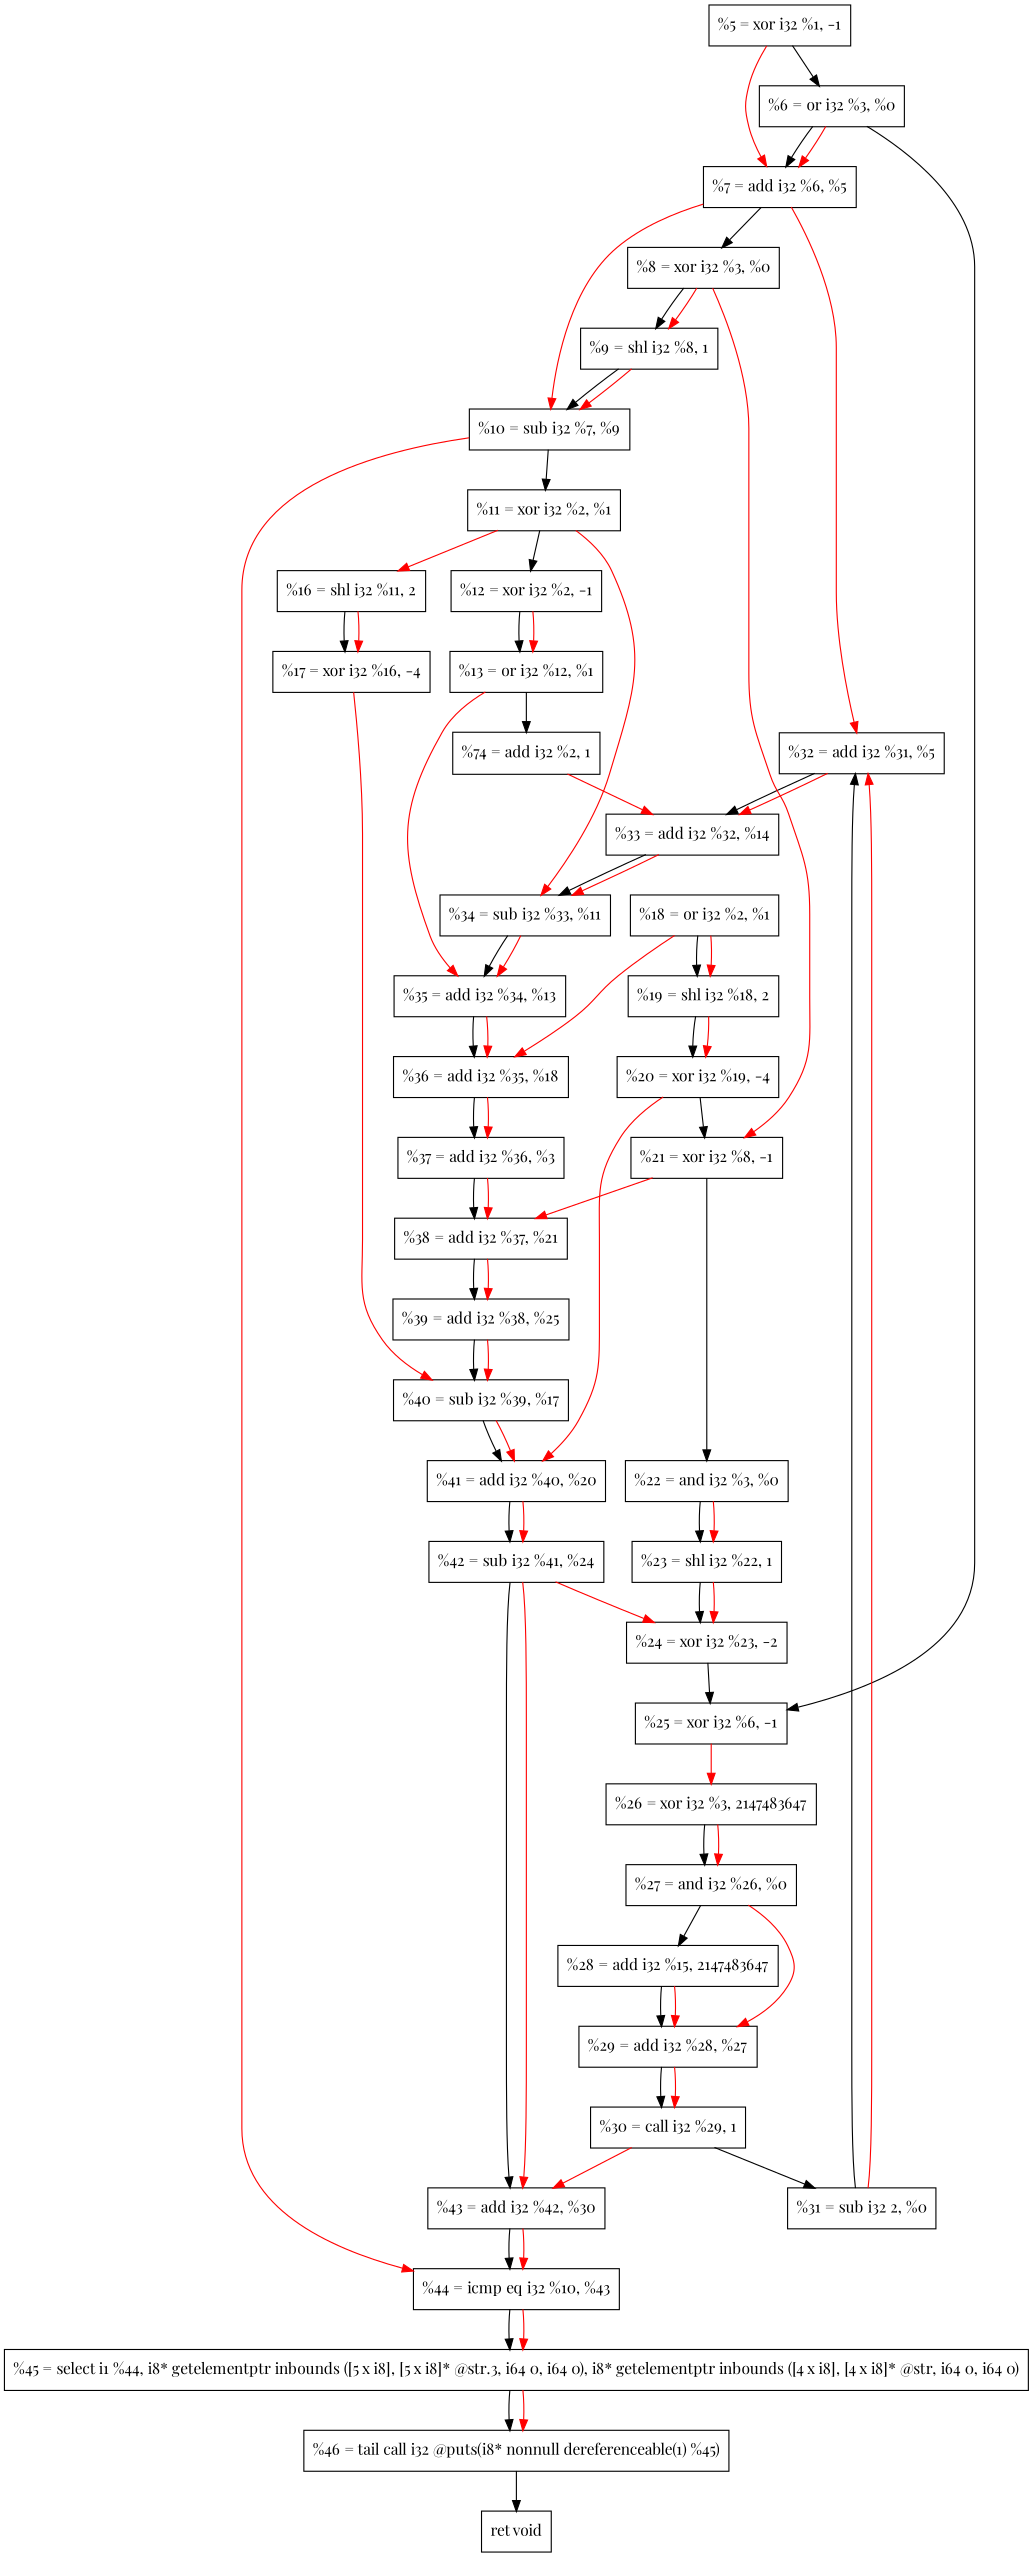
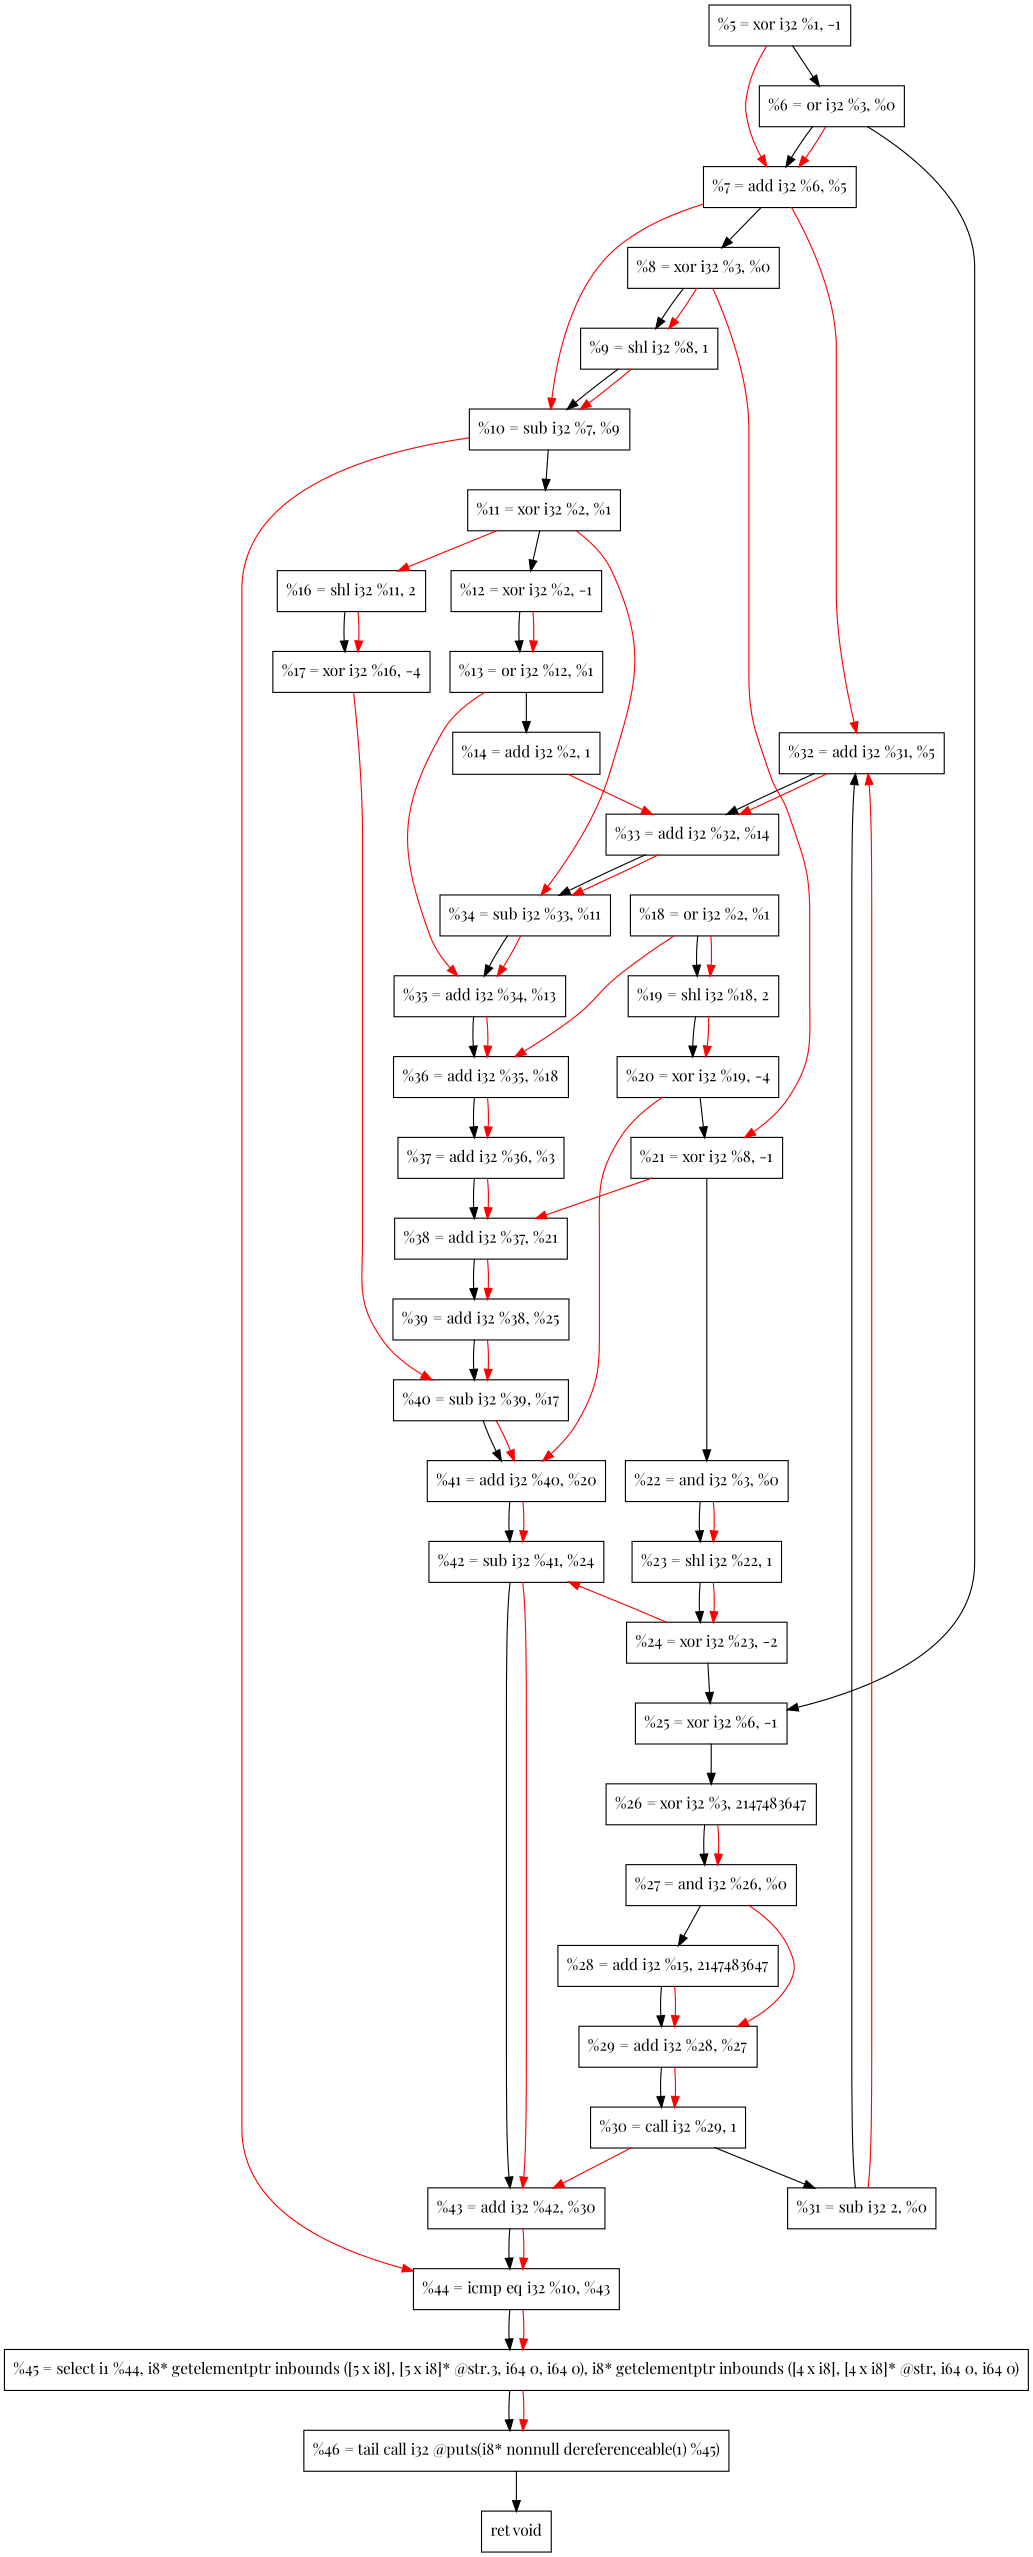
node "%74 = add i32 %2, 1": label "%74 = add i32 %2, 1" -> "%14 = add i32 %2, 1"
edge "%42 = sub i32 %41, %24" -> "%24 = xor i32 %23, -2": reversed
edge "%25 = xor i32 %6, -1" -> "%26 = xor i32 %3, 2147483647": color red -> black
